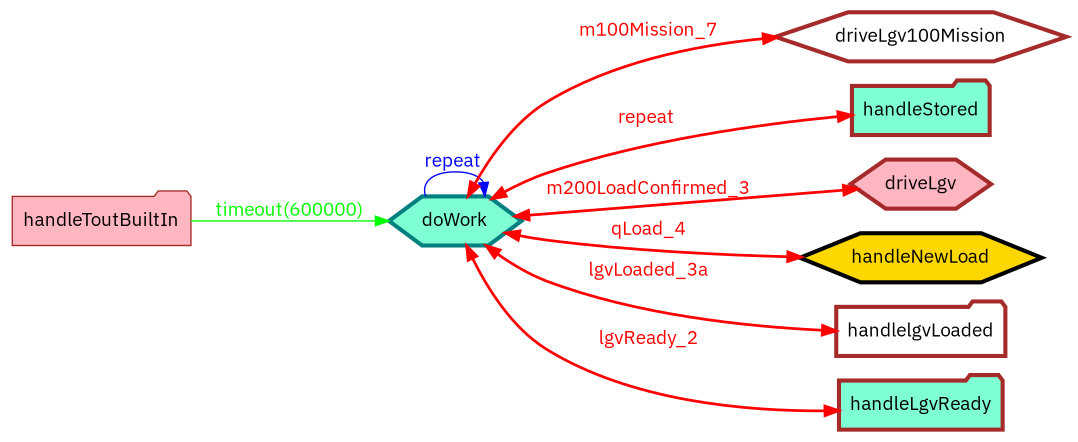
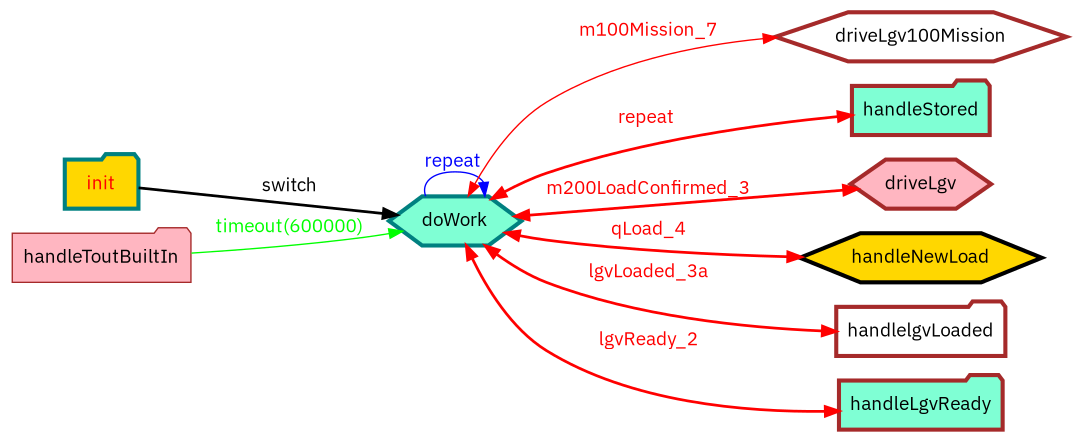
edge "driveLgv100Mission" -- "doWork": style bold -> solid
node "init": added
